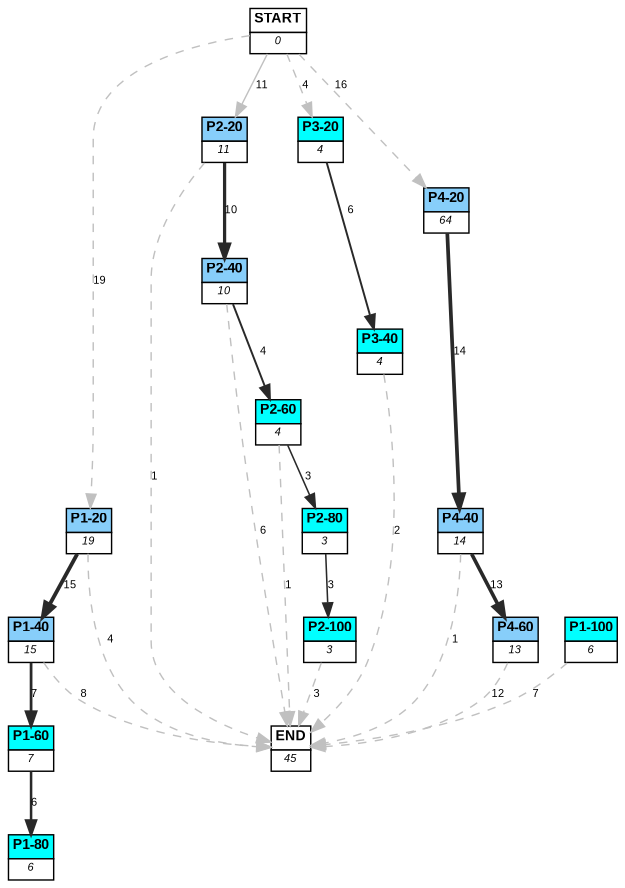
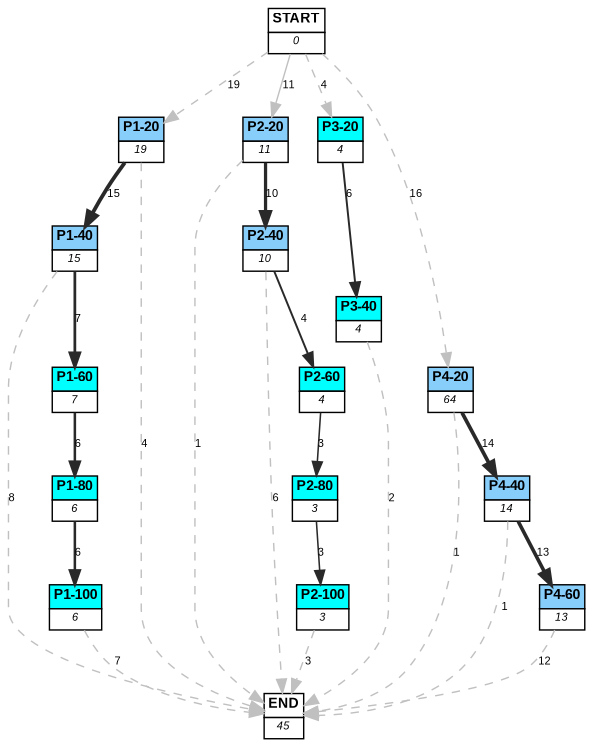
edge "P1-80" -> "P1-100": added, label "6"
edge "P2-60" -> "END": now "P4-20" -> "END"
